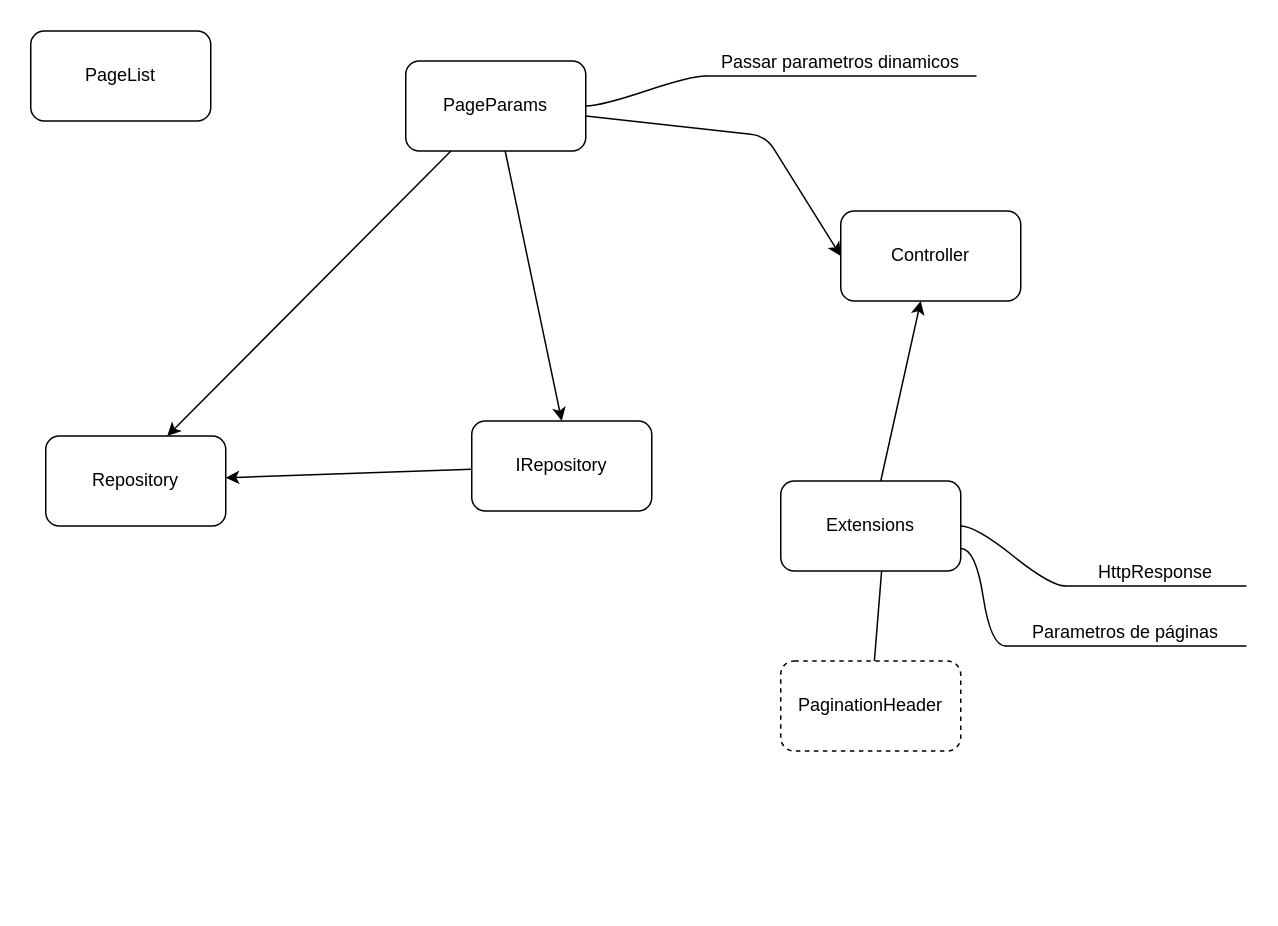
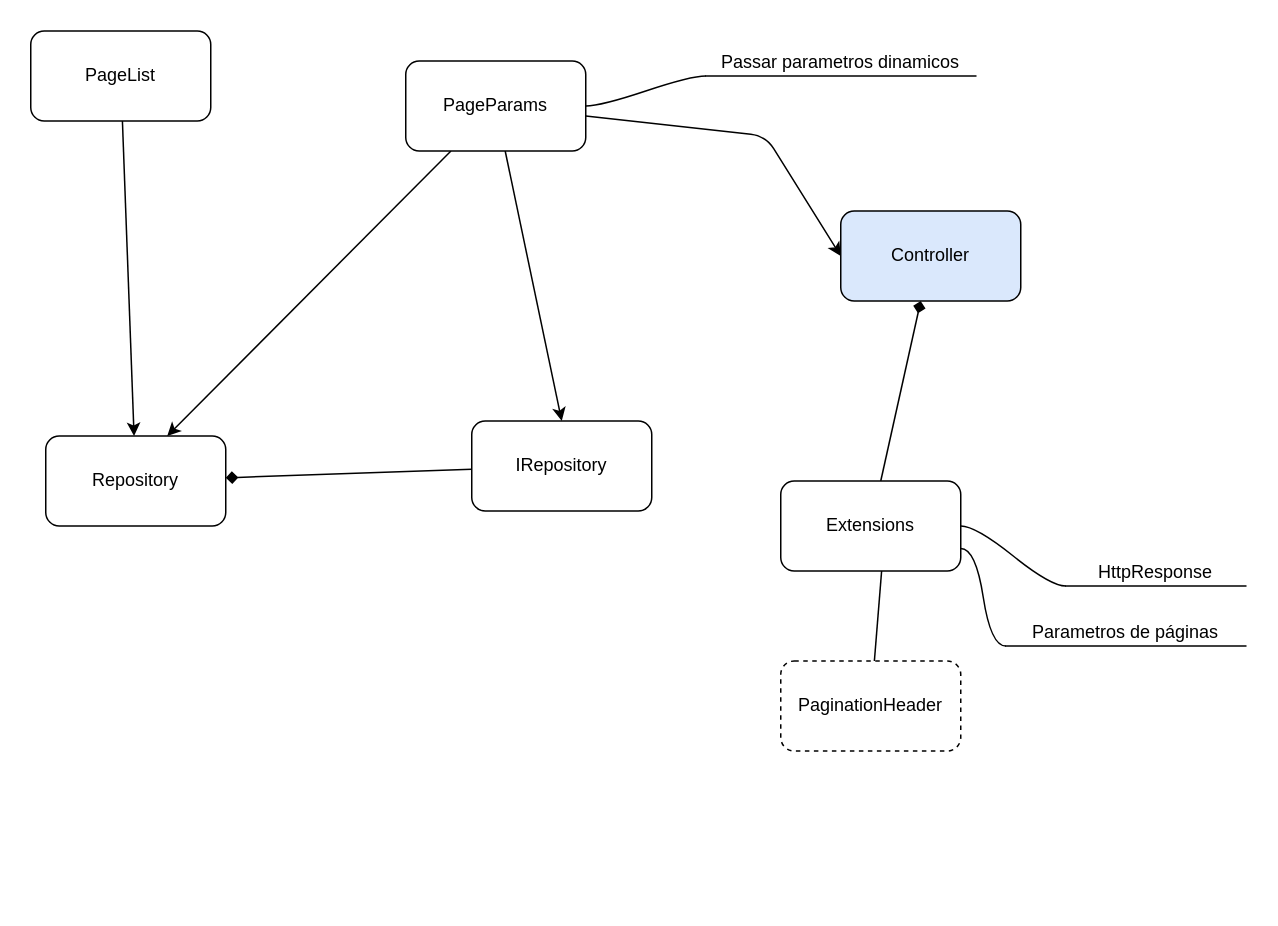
node "Controller": fillcolor #ffffff -> #dae8fc
edge "PageList" -> "Repository": added
edge "Extensions" -> "Controller": arrowhead classic -> diamond
edge "IRepository" -> "Repository": arrowhead classic -> diamond
